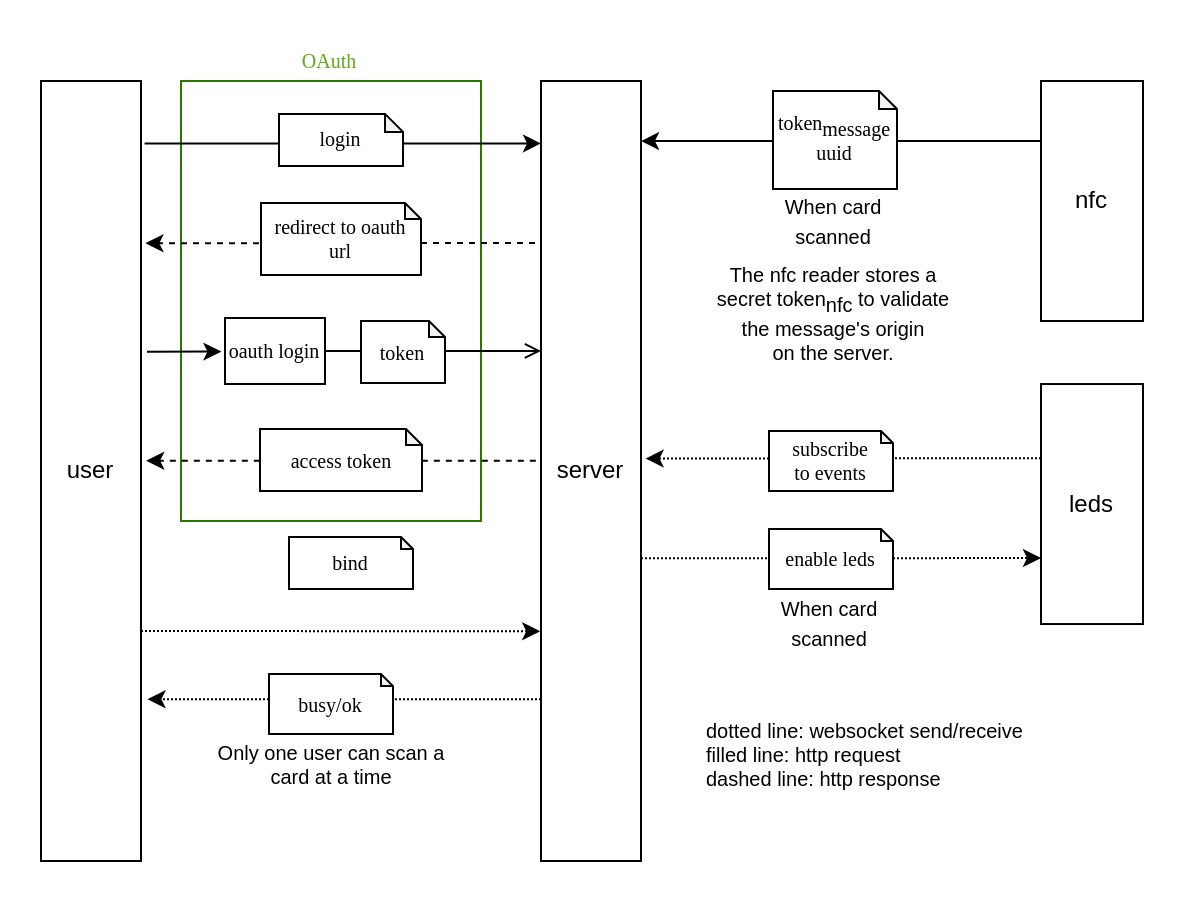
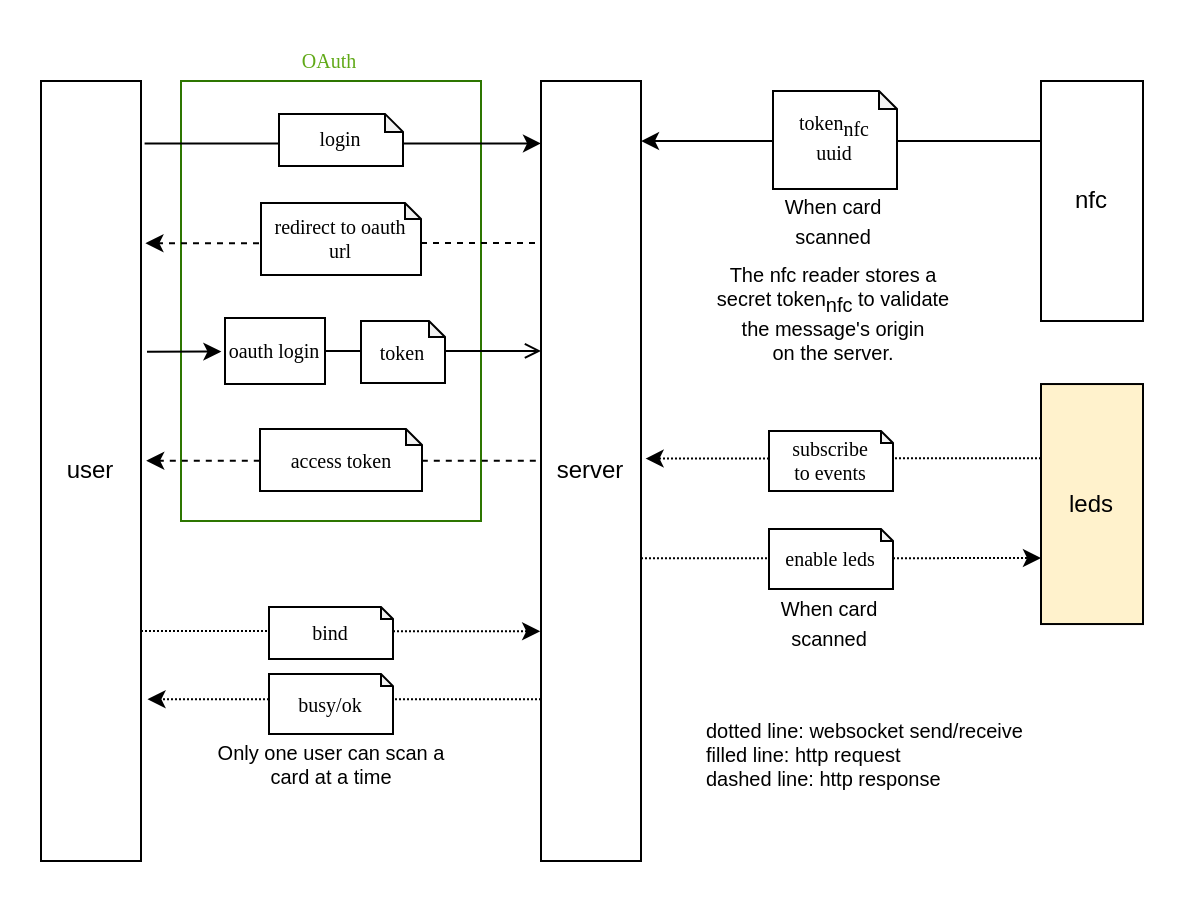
node "tokenmessageuuid": label "tokenmessageuuid" -> "tokennfcuuid"
node "leds": fillcolor #ffffff -> #fff2cc
node "bind": moved (351, 563) -> (331, 633)
